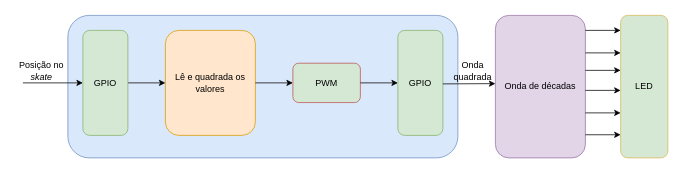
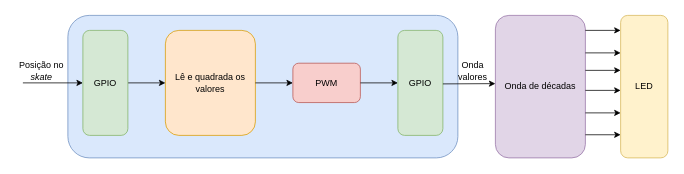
node "Onda quadrada": label "Onda quadrada" -> "Onda valores"
node "PWM": fillcolor #d5e8d4 -> #f8cecc
node "LED": fillcolor #d5e8d4 -> #fff2cc
